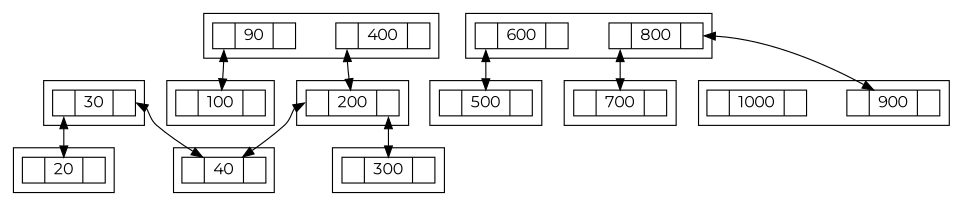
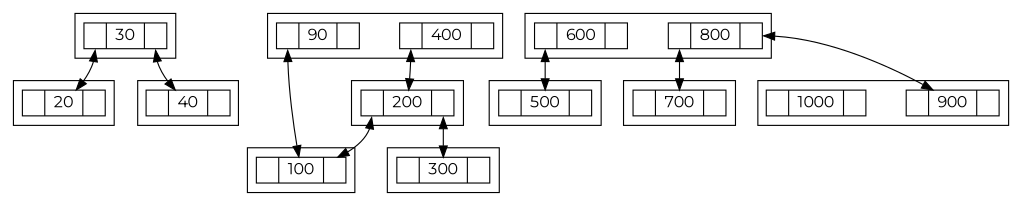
edge "200" -- "40": now "200" -- "100"
